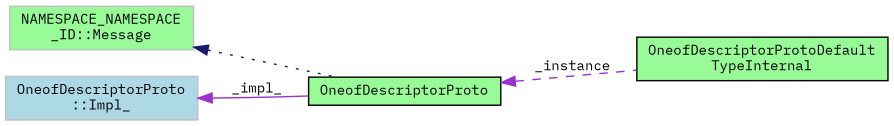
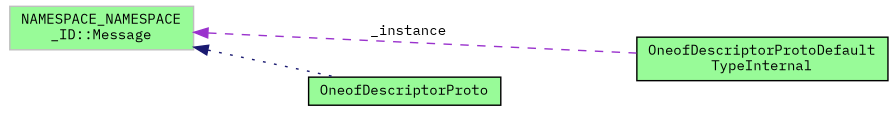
edge "OneofDescriptorProtoDefault TypeInternal" -> "OneofDescriptorProto": now "OneofDescriptorProtoDefault TypeInternal" -> "NAMESPACE_NAMESPACE _ID::Message"
node "OneofDescriptorProto ::Impl_": removed
